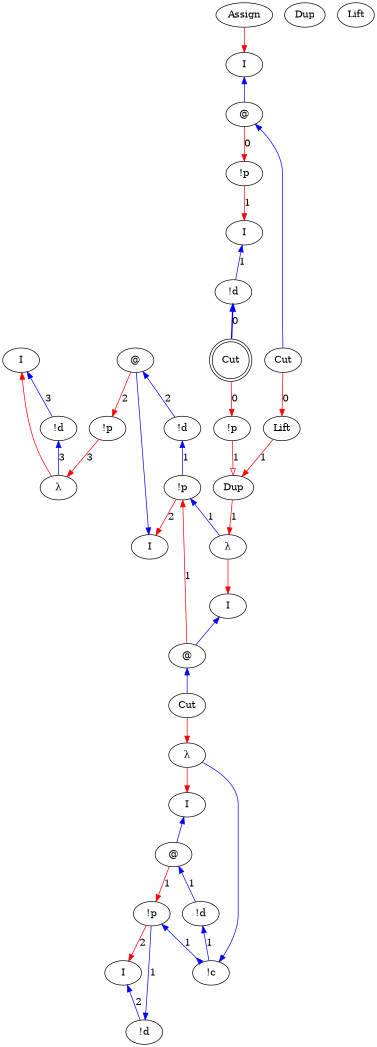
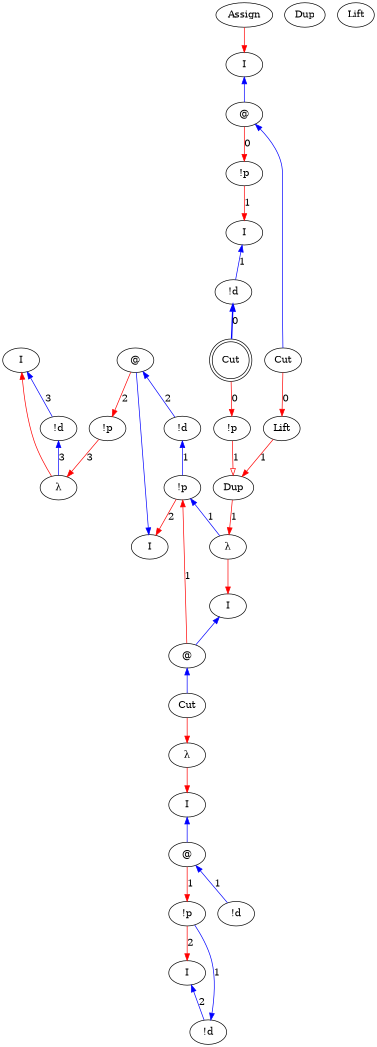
node "!c": removed
